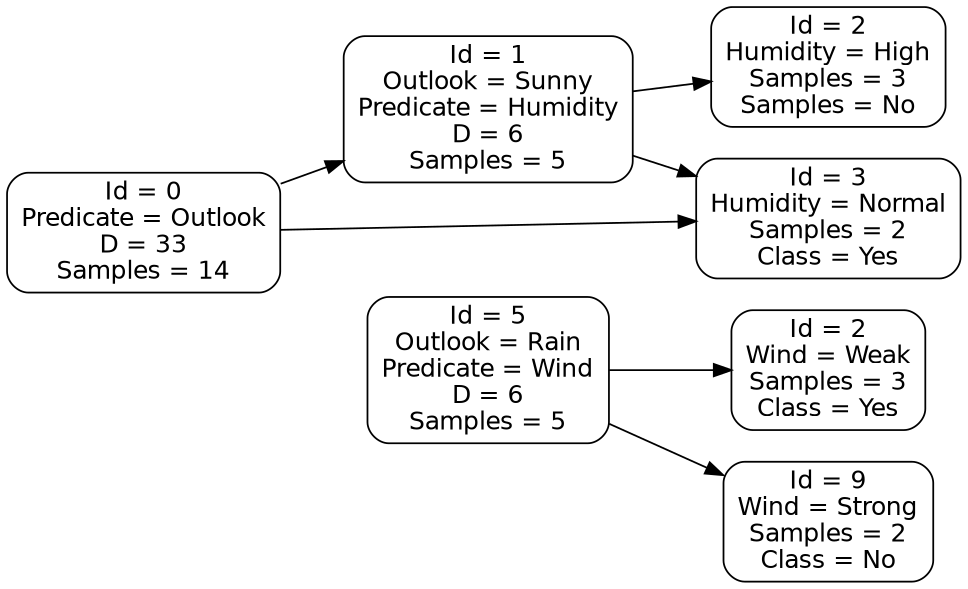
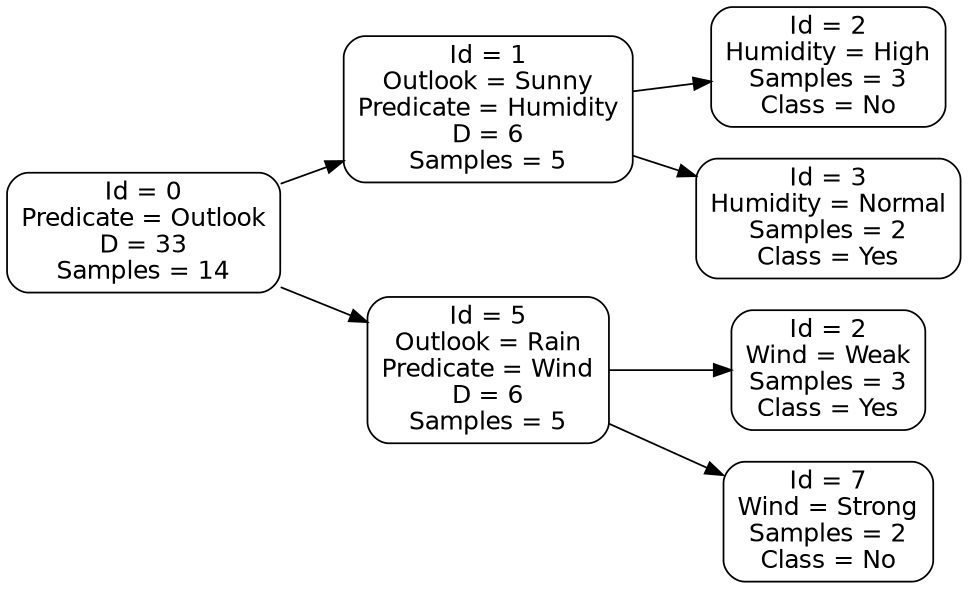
node "Id = 2 Humidity = High Samples = 3 Samples = No": label "Id = 2 Humidity = High Samples = 3 Samples = No" -> "Id = 2 Humidity = High Samples = 3 Class = No"
edge "Id = 0 Predicate = Outlook D = 33 Samples = 14" -> "Id = 3 Humidity = Normal Samples = 2 Class = Yes": now "Id = 0 Predicate = Outlook D = 33 Samples = 14" -> "Id = 5 Outlook = Rain Predicate = Wind D = 6 Samples = 5"
node "Id = 9 Wind = Strong Samples = 2 Class = No": label "Id = 9 Wind = Strong Samples = 2 Class = No" -> "Id = 7 Wind = Strong Samples = 2 Class = No"
